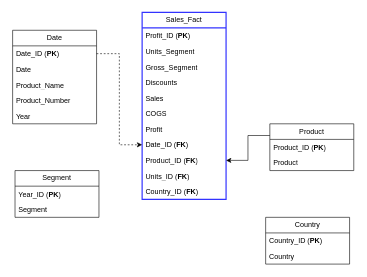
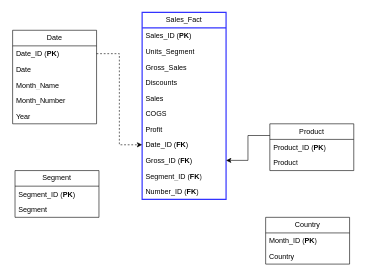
node "Profit_ID (PK)": label "Profit_ID (PK)" -> "Sales_ID (PK)"
node "Gross_Segment": label "Gross_Segment" -> "Gross_Sales"
node "Product_Name": label "Product_Name" -> "Month_Name"
node "Product_Number": label "Product_Number" -> "Month_Number"
node "Product_ID (FK)": label "Product_ID (FK)" -> "Gross_ID (FK)"
node "Units_ID (FK)": label "Units_ID (FK)" -> "Segment_ID (FK)"
node "Country_ID (FK)": label "Country_ID (FK)" -> "Number_ID (FK)"
node "Year_ID (PK)": label "Year_ID (PK)" -> "Segment_ID (PK)"
node "Country_ID (PK)": label "Country_ID (PK)" -> "Month_ID (PK)"
